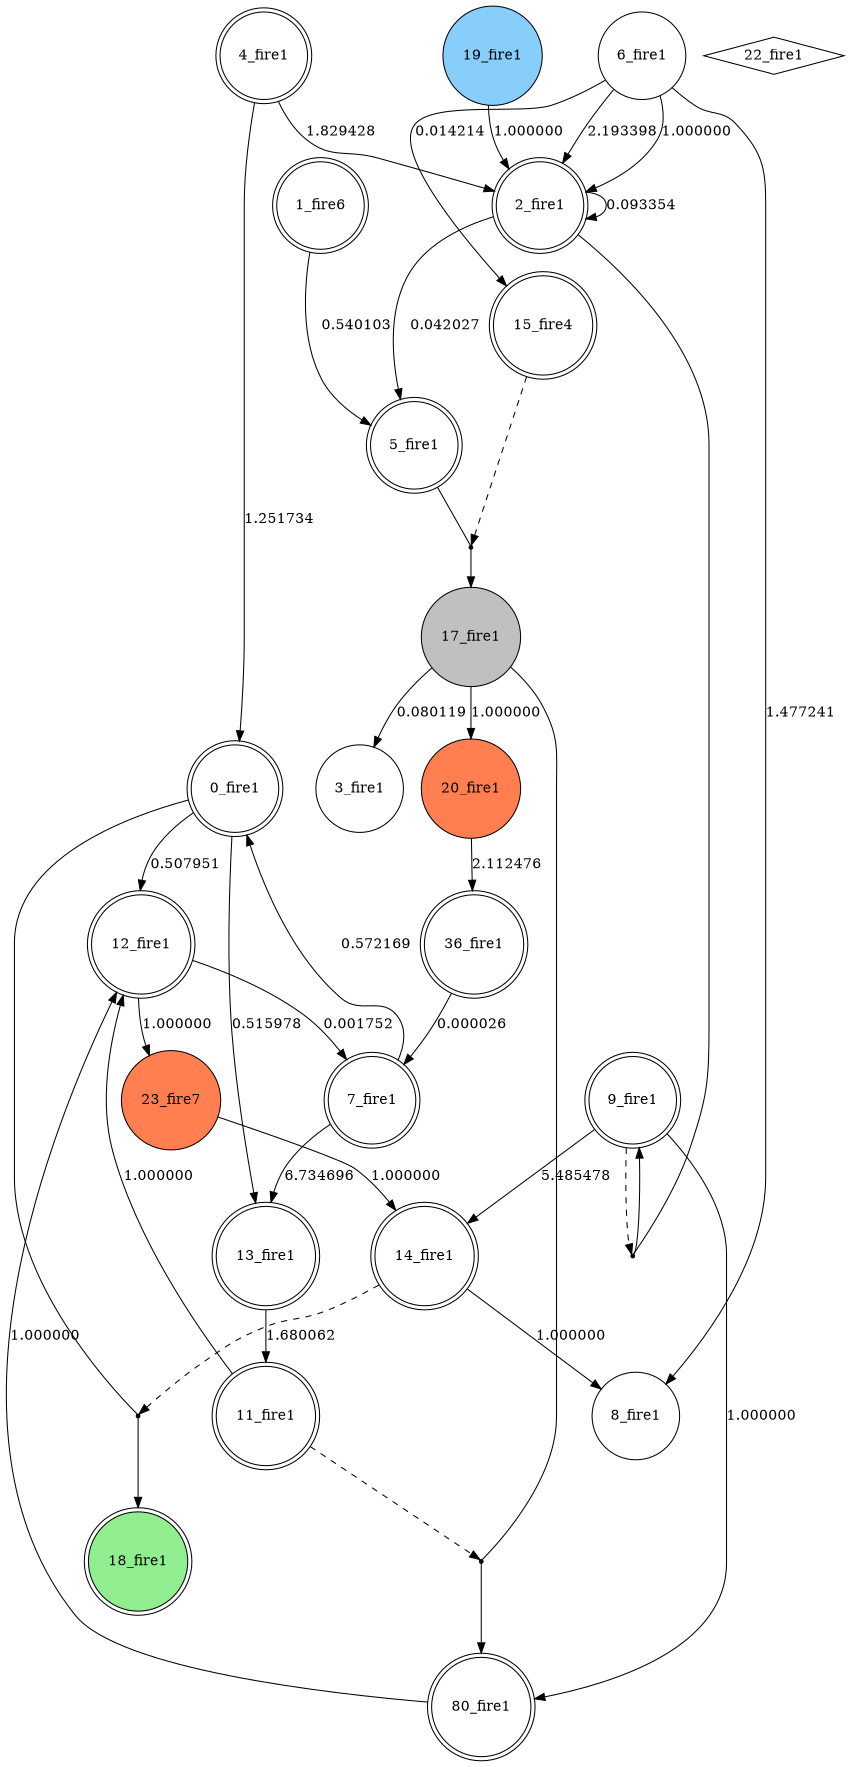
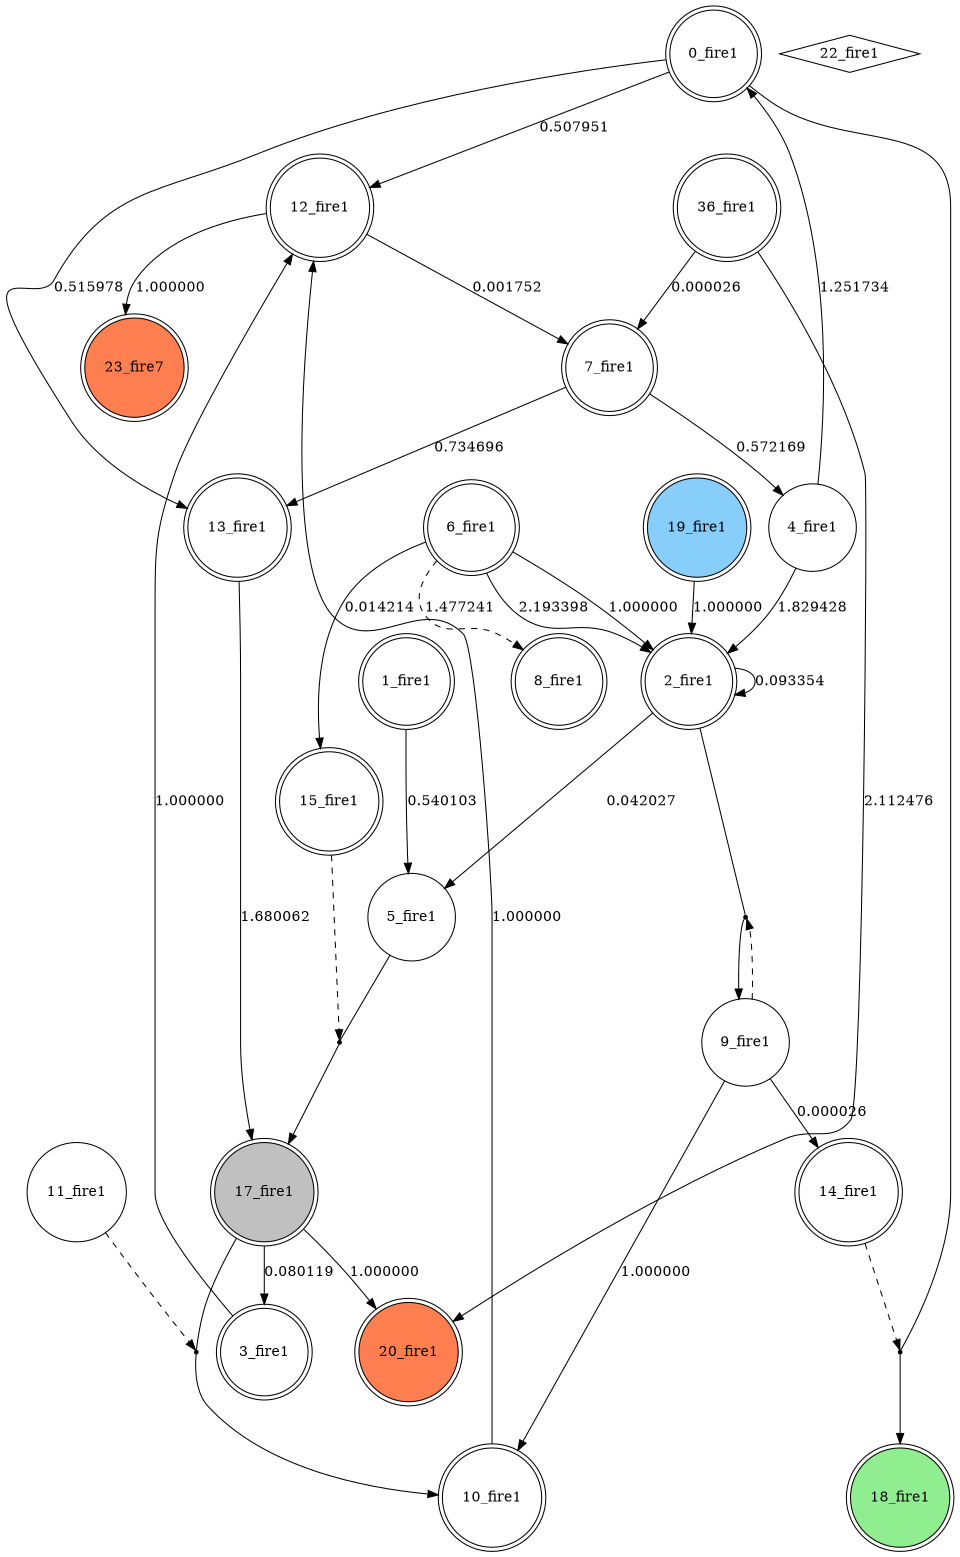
node "4_fire1": shape doublecircle -> circle
node "19_fire1": shape circle -> doublecircle
node "6_fire1": shape circle -> doublecircle
node "1_fire6": label "1_fire6" -> "1_fire1"
node "15_fire4": label "15_fire4" -> "15_fire1"
node "5_fire1": shape doublecircle -> circle
node "17_fire1": shape circle -> doublecircle
edge "6_fire1" -> "8_fire1": style solid -> dashed
node "3_fire1": shape circle -> doublecircle
node "20_fire1": shape circle -> doublecircle
edge "20_fire1" -> "36_fire1": reversed
edge "7_fire1" -> "0_fire1": now "7_fire1" -> "4_fire1"
node "23_fire7": shape circle -> doublecircle
node "9_fire1": shape doublecircle -> circle
edge "23_fire7" -> "14_fire1": removed, label "1.000000"
edge "7_fire1" -> "13_fire1": label "6.734696" -> "0.734696"
edge "9_fire1" -> "14_fire1": label "5.485478" -> "0.000026"
edge "11_fire1" -> "12_fire1": now "3_fire1" -> "12_fire1"
edge "13_fire1" -> "11_fire1": now "13_fire1" -> "17_fire1"
edge "14_fire1" -> "8_fire1": removed, label "1.000000"
node "11_fire1": shape doublecircle -> circle
node "8_fire1": shape circle -> doublecircle
node "80_fire1": label "80_fire1" -> "10_fire1"
